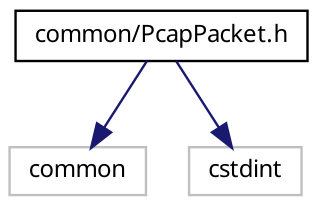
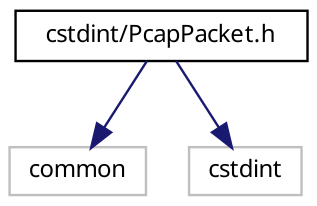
node "common/PcapPacket.h": label "common/PcapPacket.h" -> "cstdint/PcapPacket.h"
